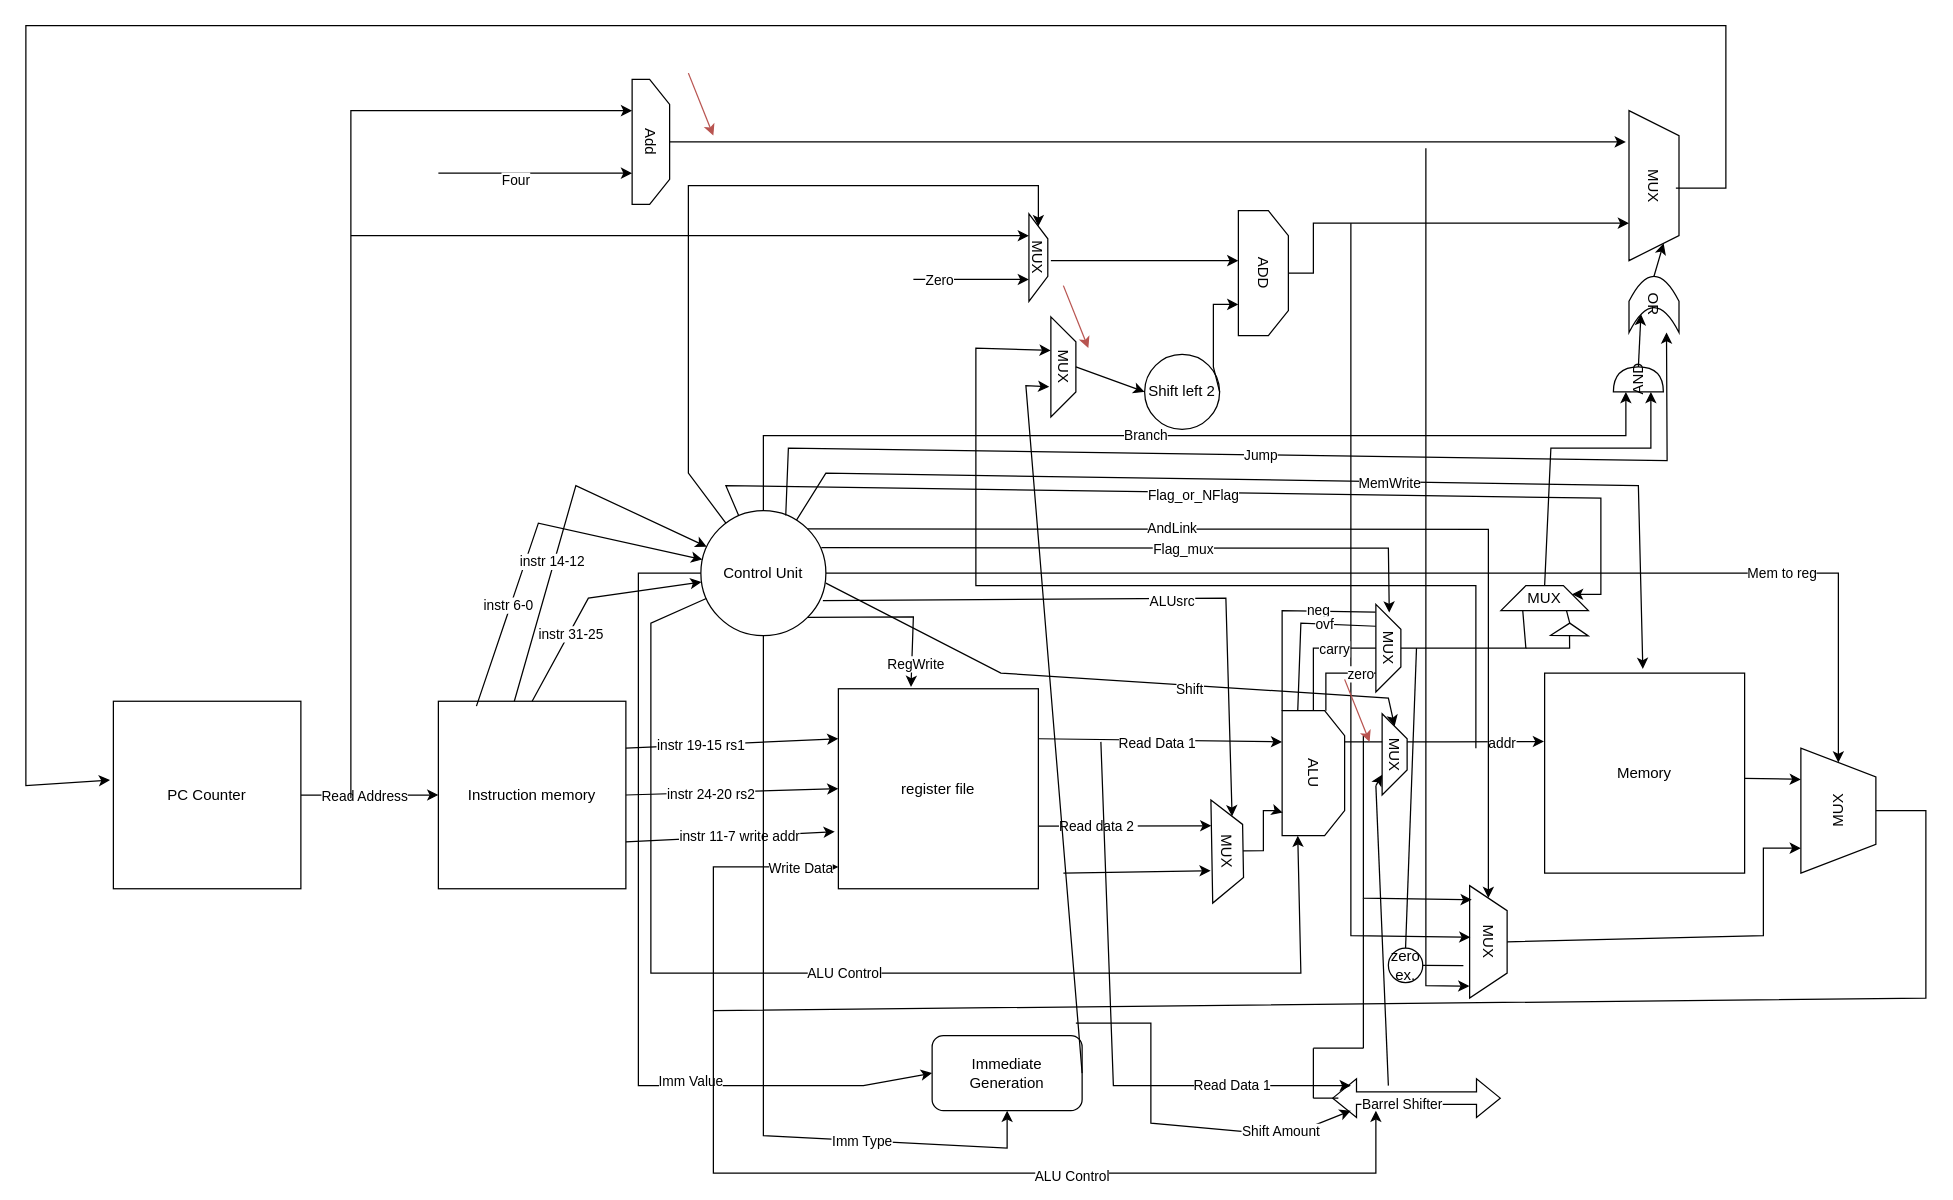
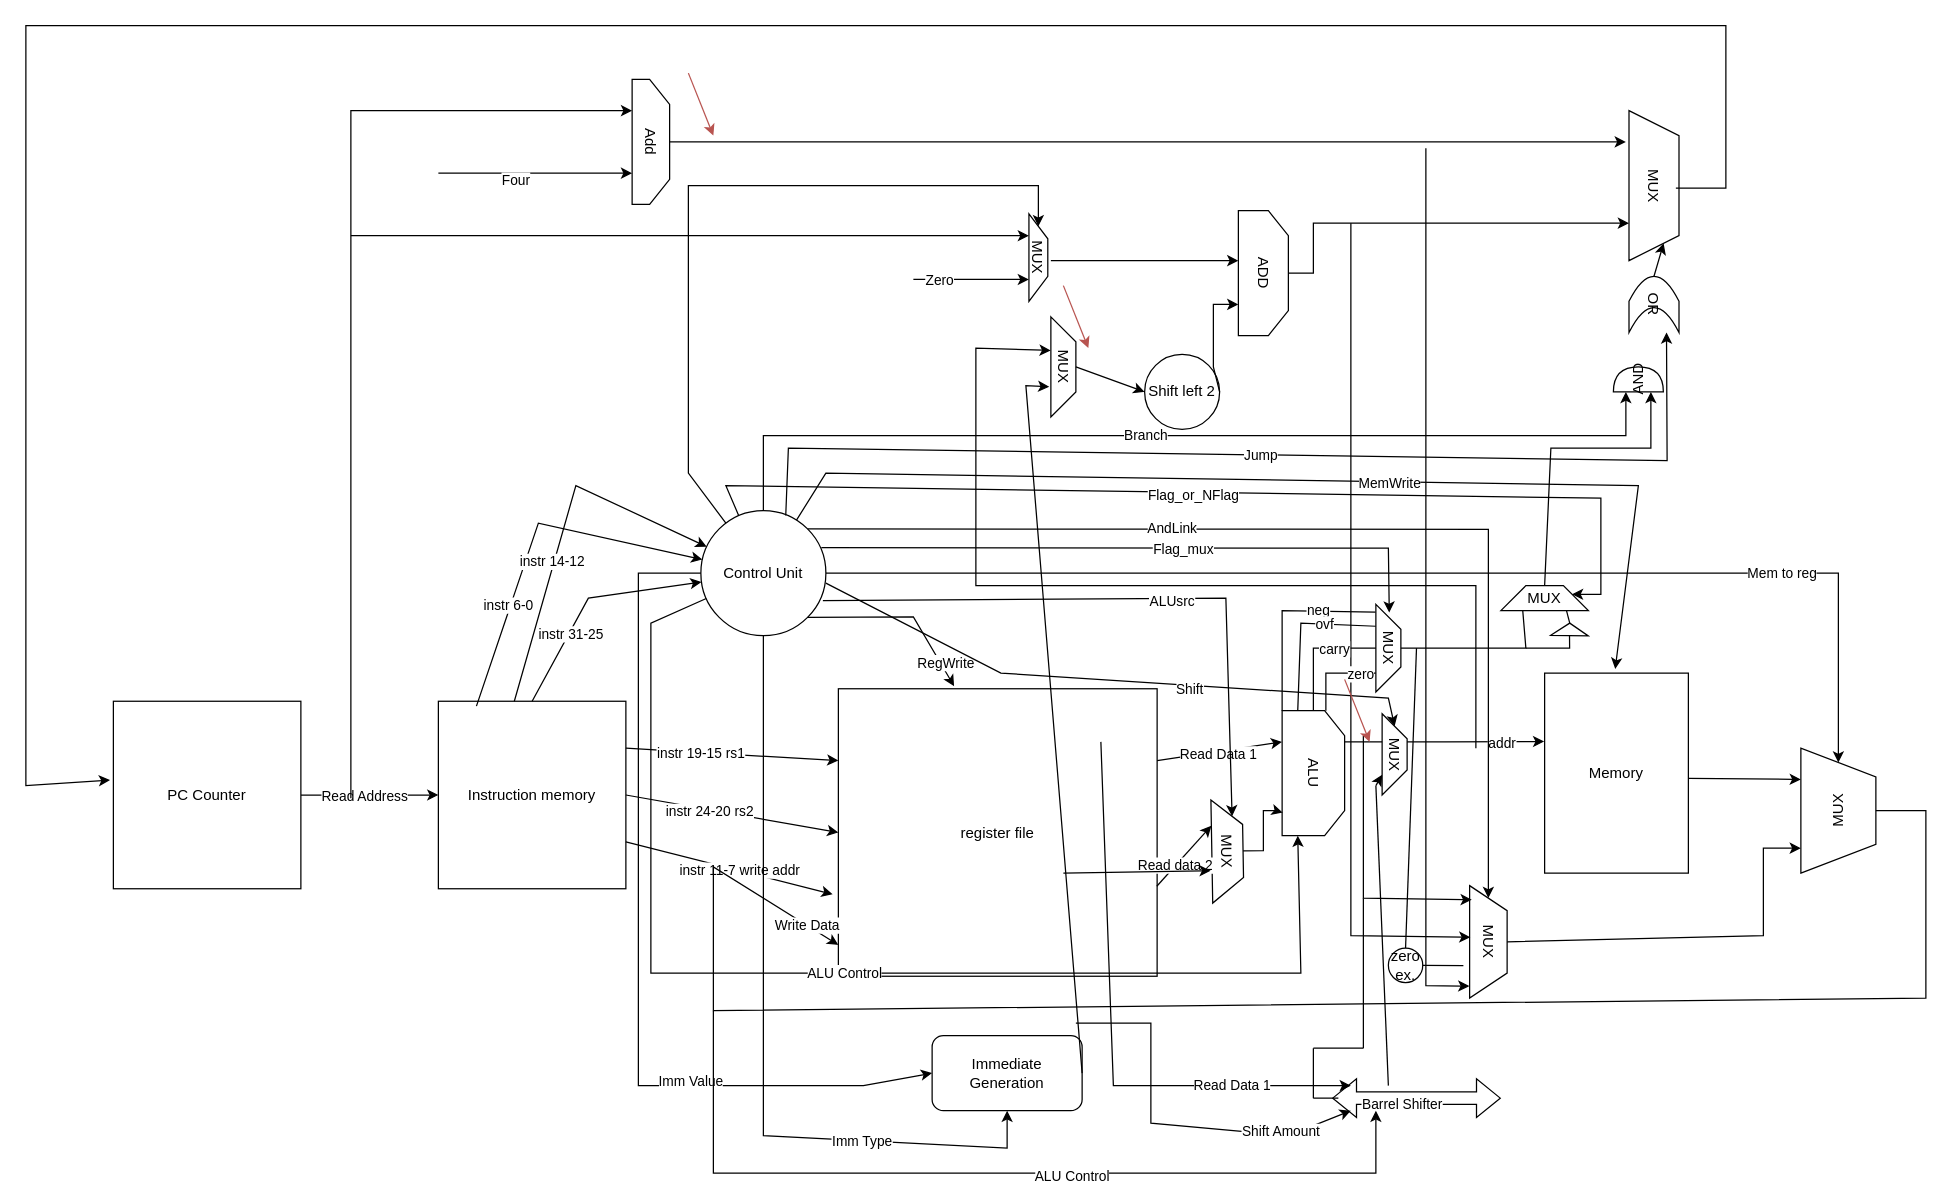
edge "AND" -> "OR": removed
node "Memory": size 200x200 -> 144x200
node "register file": size 200x200 -> 319x288
